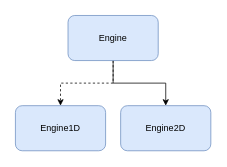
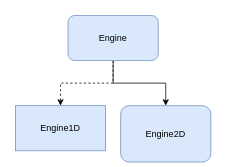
node "Engine1D": shape rounded rectangle -> rectangle
node "Engine2D": size 90x45 -> 90x56
